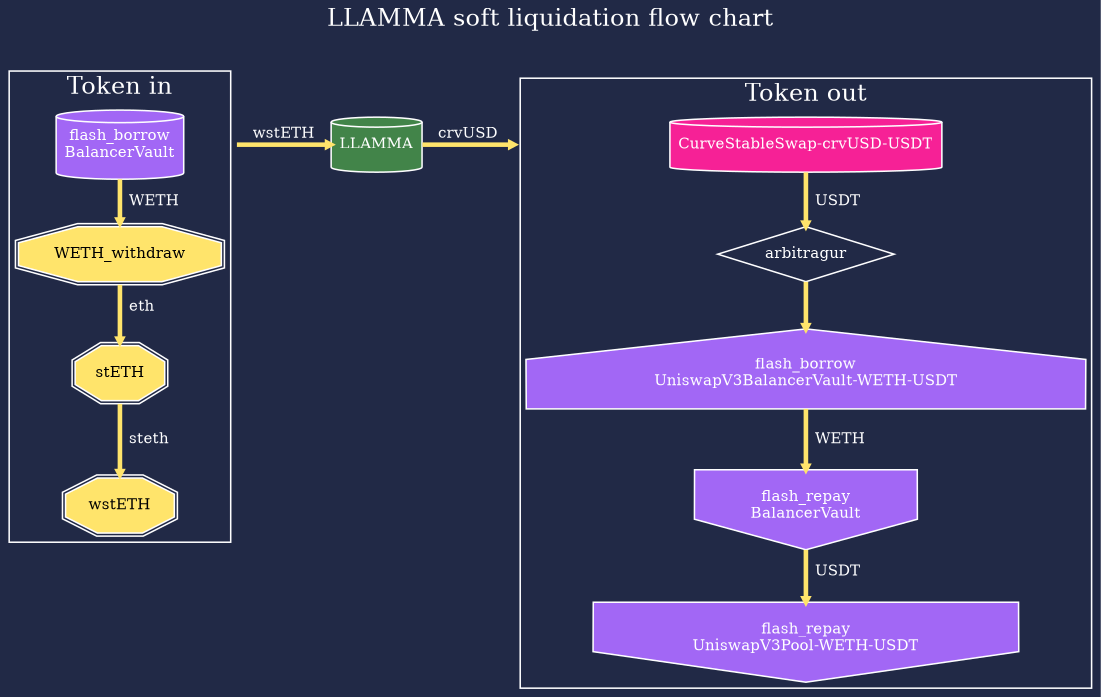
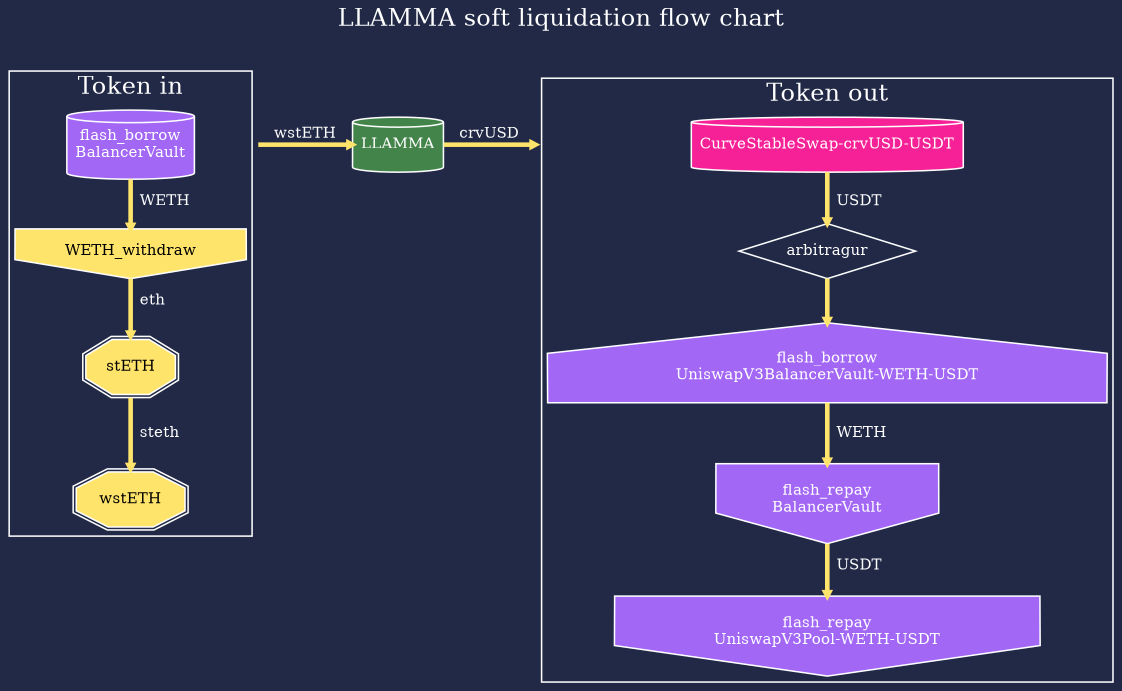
node "WETH_withdraw": shape doubleoctagon -> invhouse
